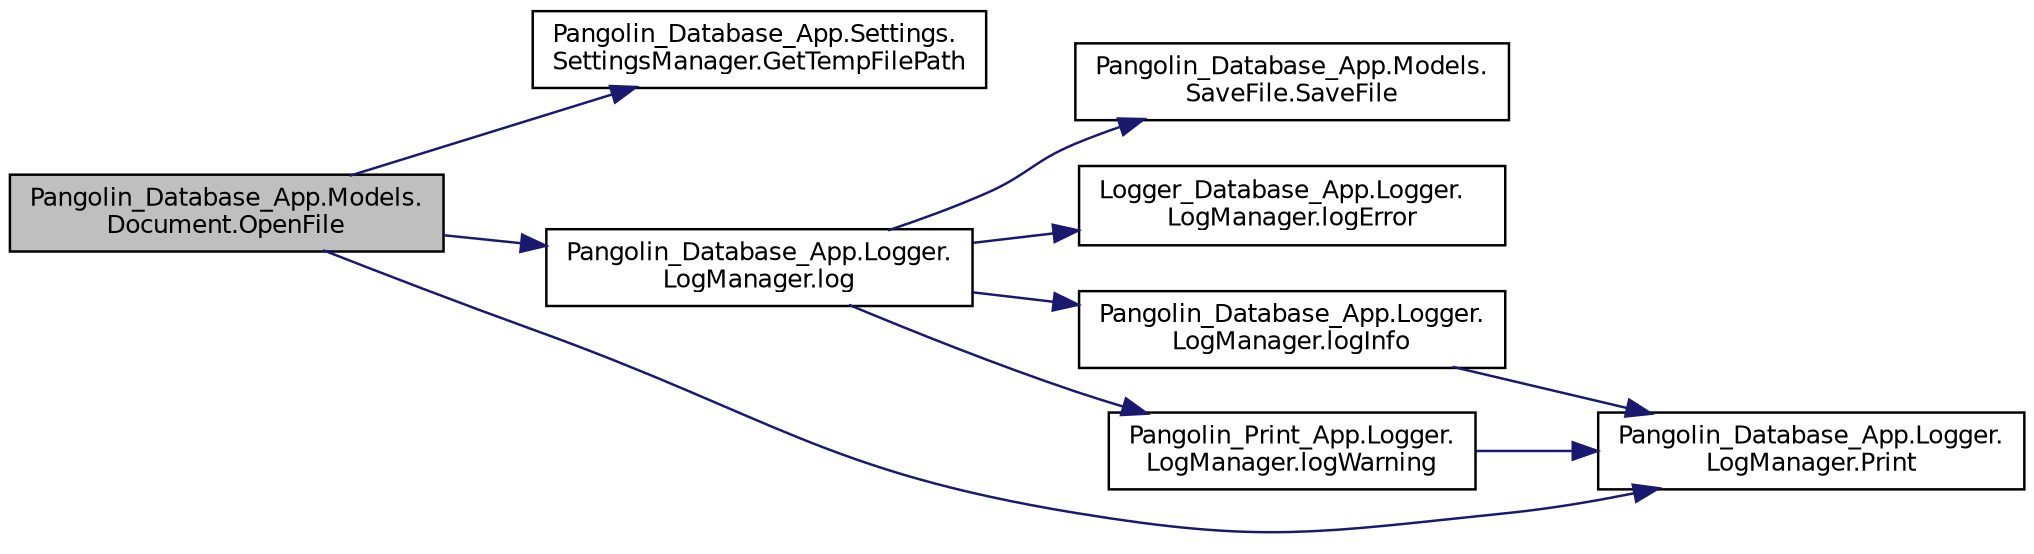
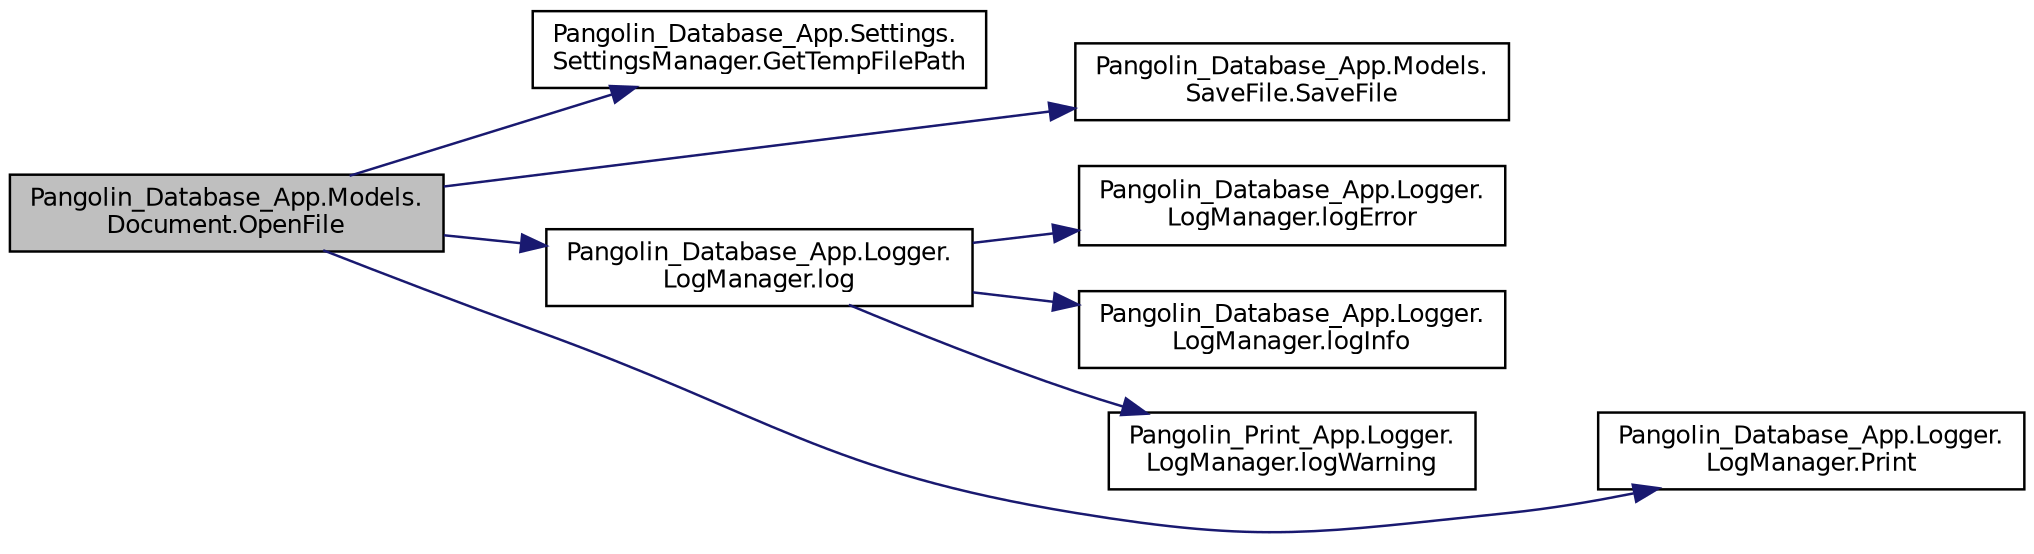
edge "Pangolin_Database_App.Logger. LogManager.log" -> "Pangolin_Database_App.Models. SaveFile.SaveFile": now "Pangolin_Database_App.Models. Document.OpenFile" -> "Pangolin_Database_App.Models. SaveFile.SaveFile"
node "Logger_Database_App.Logger. LogManager.logError": label "Logger_Database_App.Logger. LogManager.logError" -> "Pangolin_Database_App.Logger. LogManager.logError"
edge "Pangolin_Database_App.Logger. LogManager.logInfo" -> "Pangolin_Database_App.Logger. LogManager.Print": removed
edge "Pangolin_Print_App.Logger. LogManager.logWarning" -> "Pangolin_Database_App.Logger. LogManager.Print": removed
